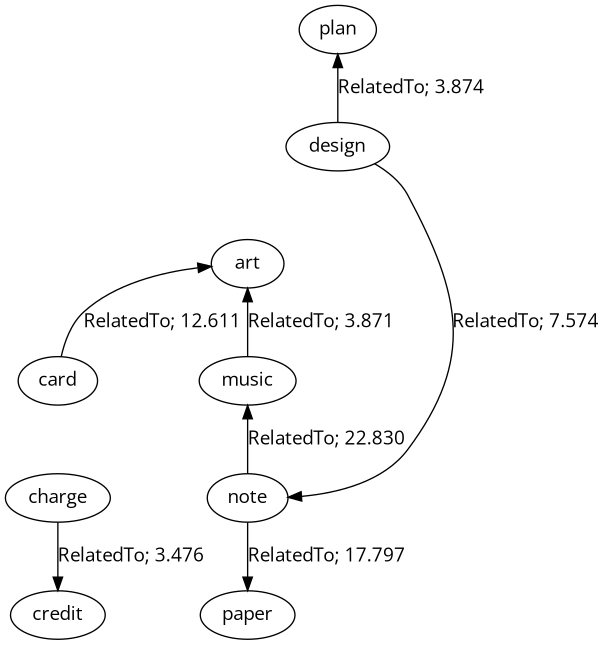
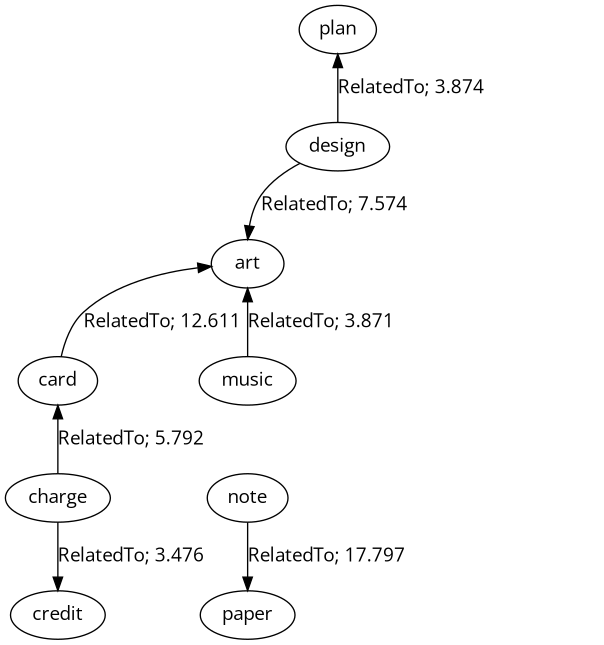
edge "design" -> "note": now "design" -> "art"
edge "charge" -> "card": added, label "RelatedTo; 5.792"
edge "note" -> "music": removed, label "RelatedTo; 22.830"
